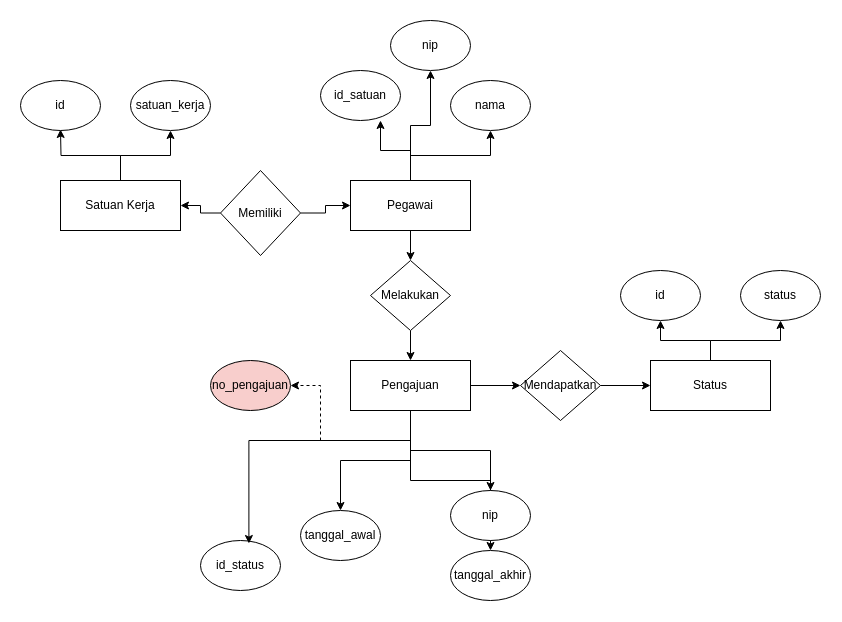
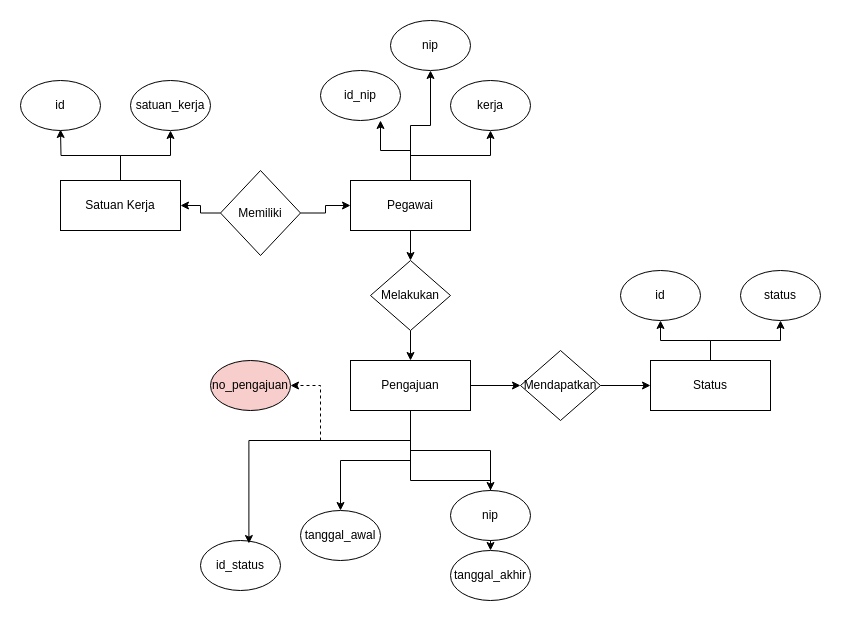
node "id_satuan": label "id_satuan" -> "id_nip"
node "nama": label "nama" -> "kerja"
